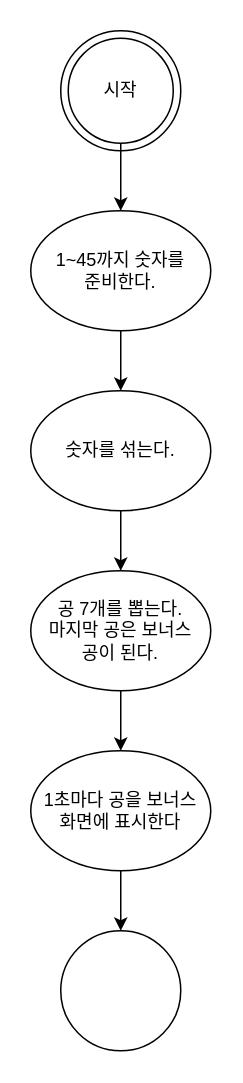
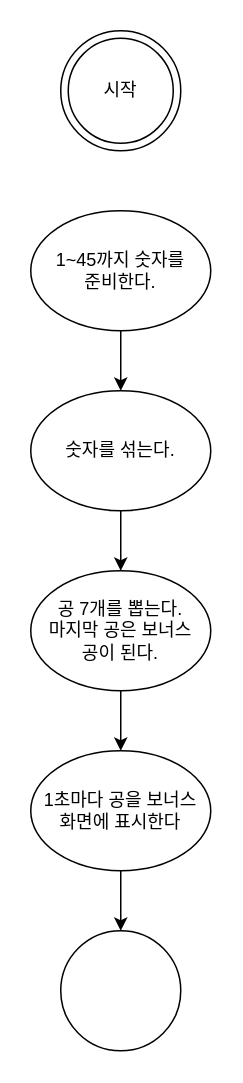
edge "시작" -> "1~45까지 숫자를 준비한다.": removed
